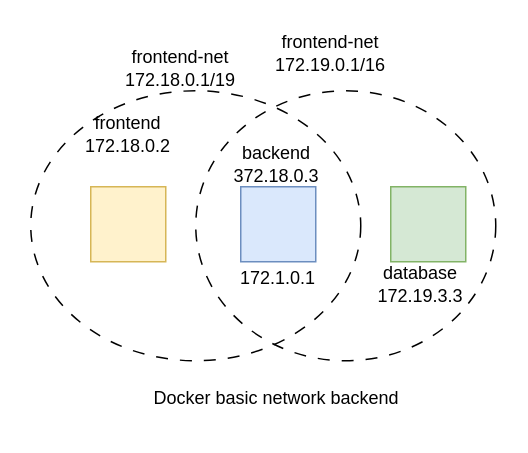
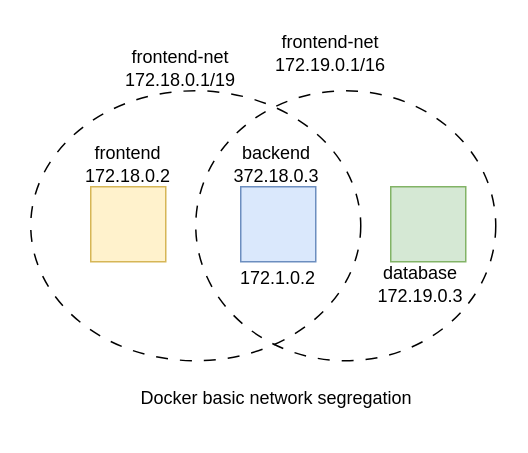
node "frontend 172.18.0.2": moved (128, 134) -> (128, 164)
node "172.1.0.1": label "172.1.0.1" -> "172.1.0.2"
node "database 172.19.3.3": label "database 172.19.3.3" -> "database 172.19.0.3"
node "Docker basic network backend": label "Docker basic network backend" -> "Docker basic network segregation"
